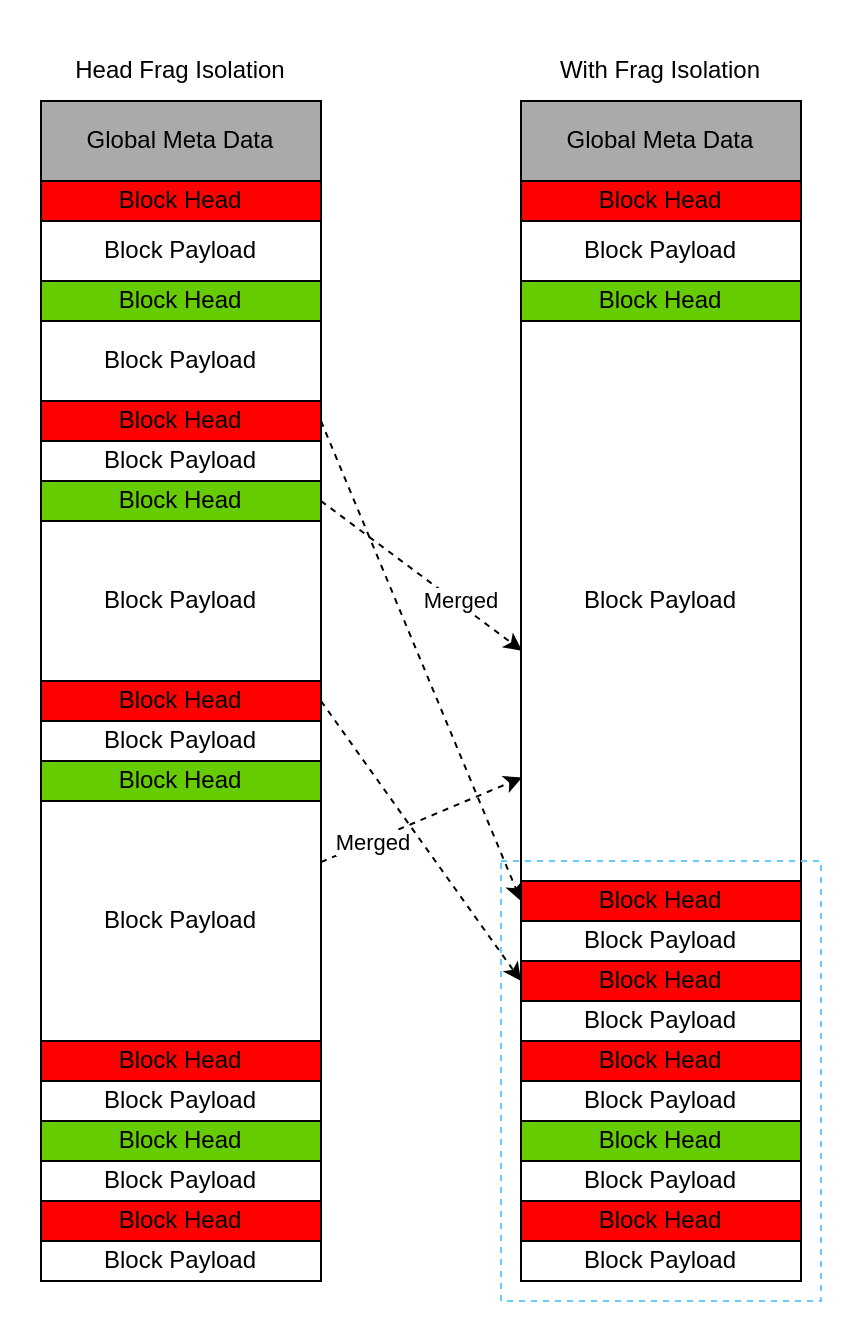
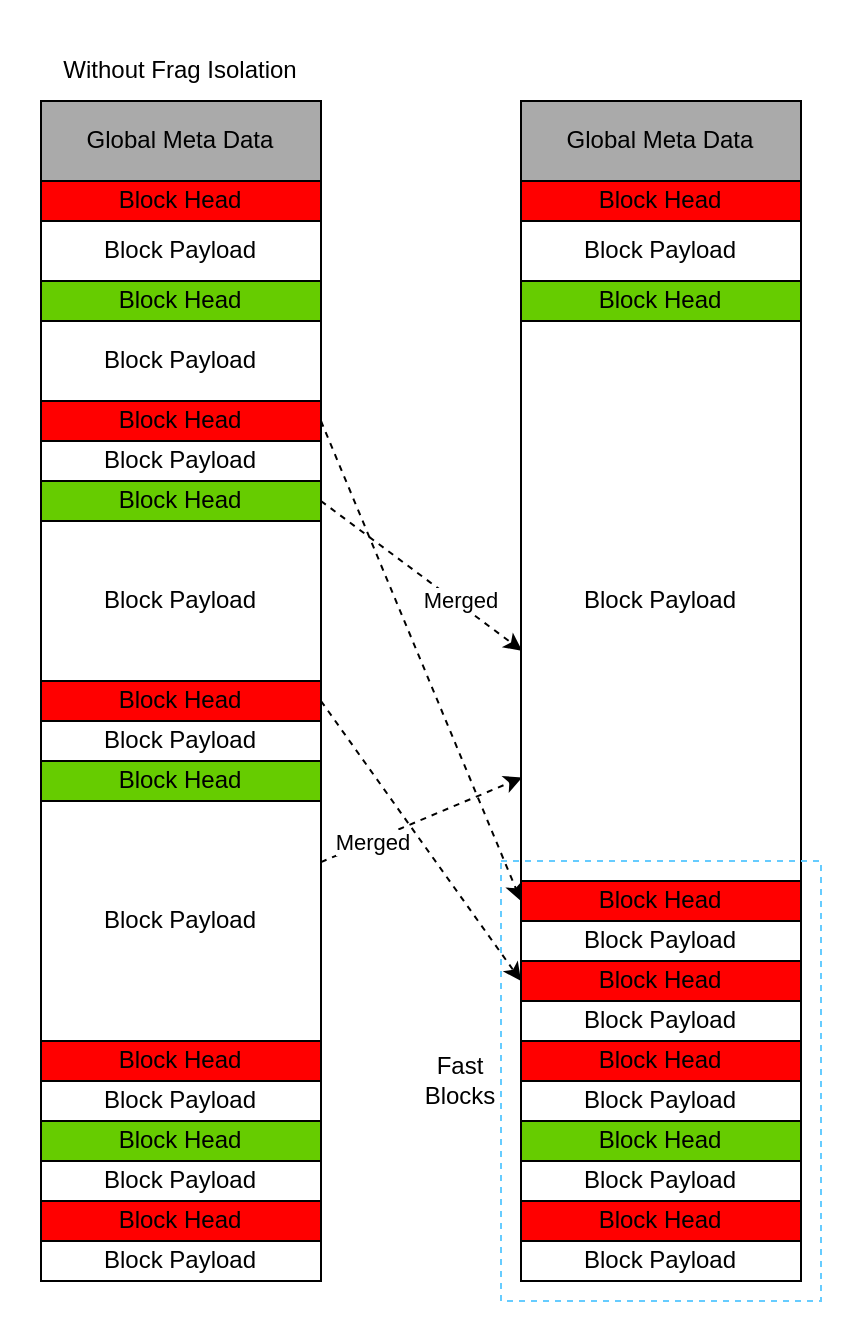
node "Head Frag Isolation": label "Head Frag Isolation" -> "Without Frag Isolation"
node "With Frag Isolation": removed
node "Fast Blocks": added
